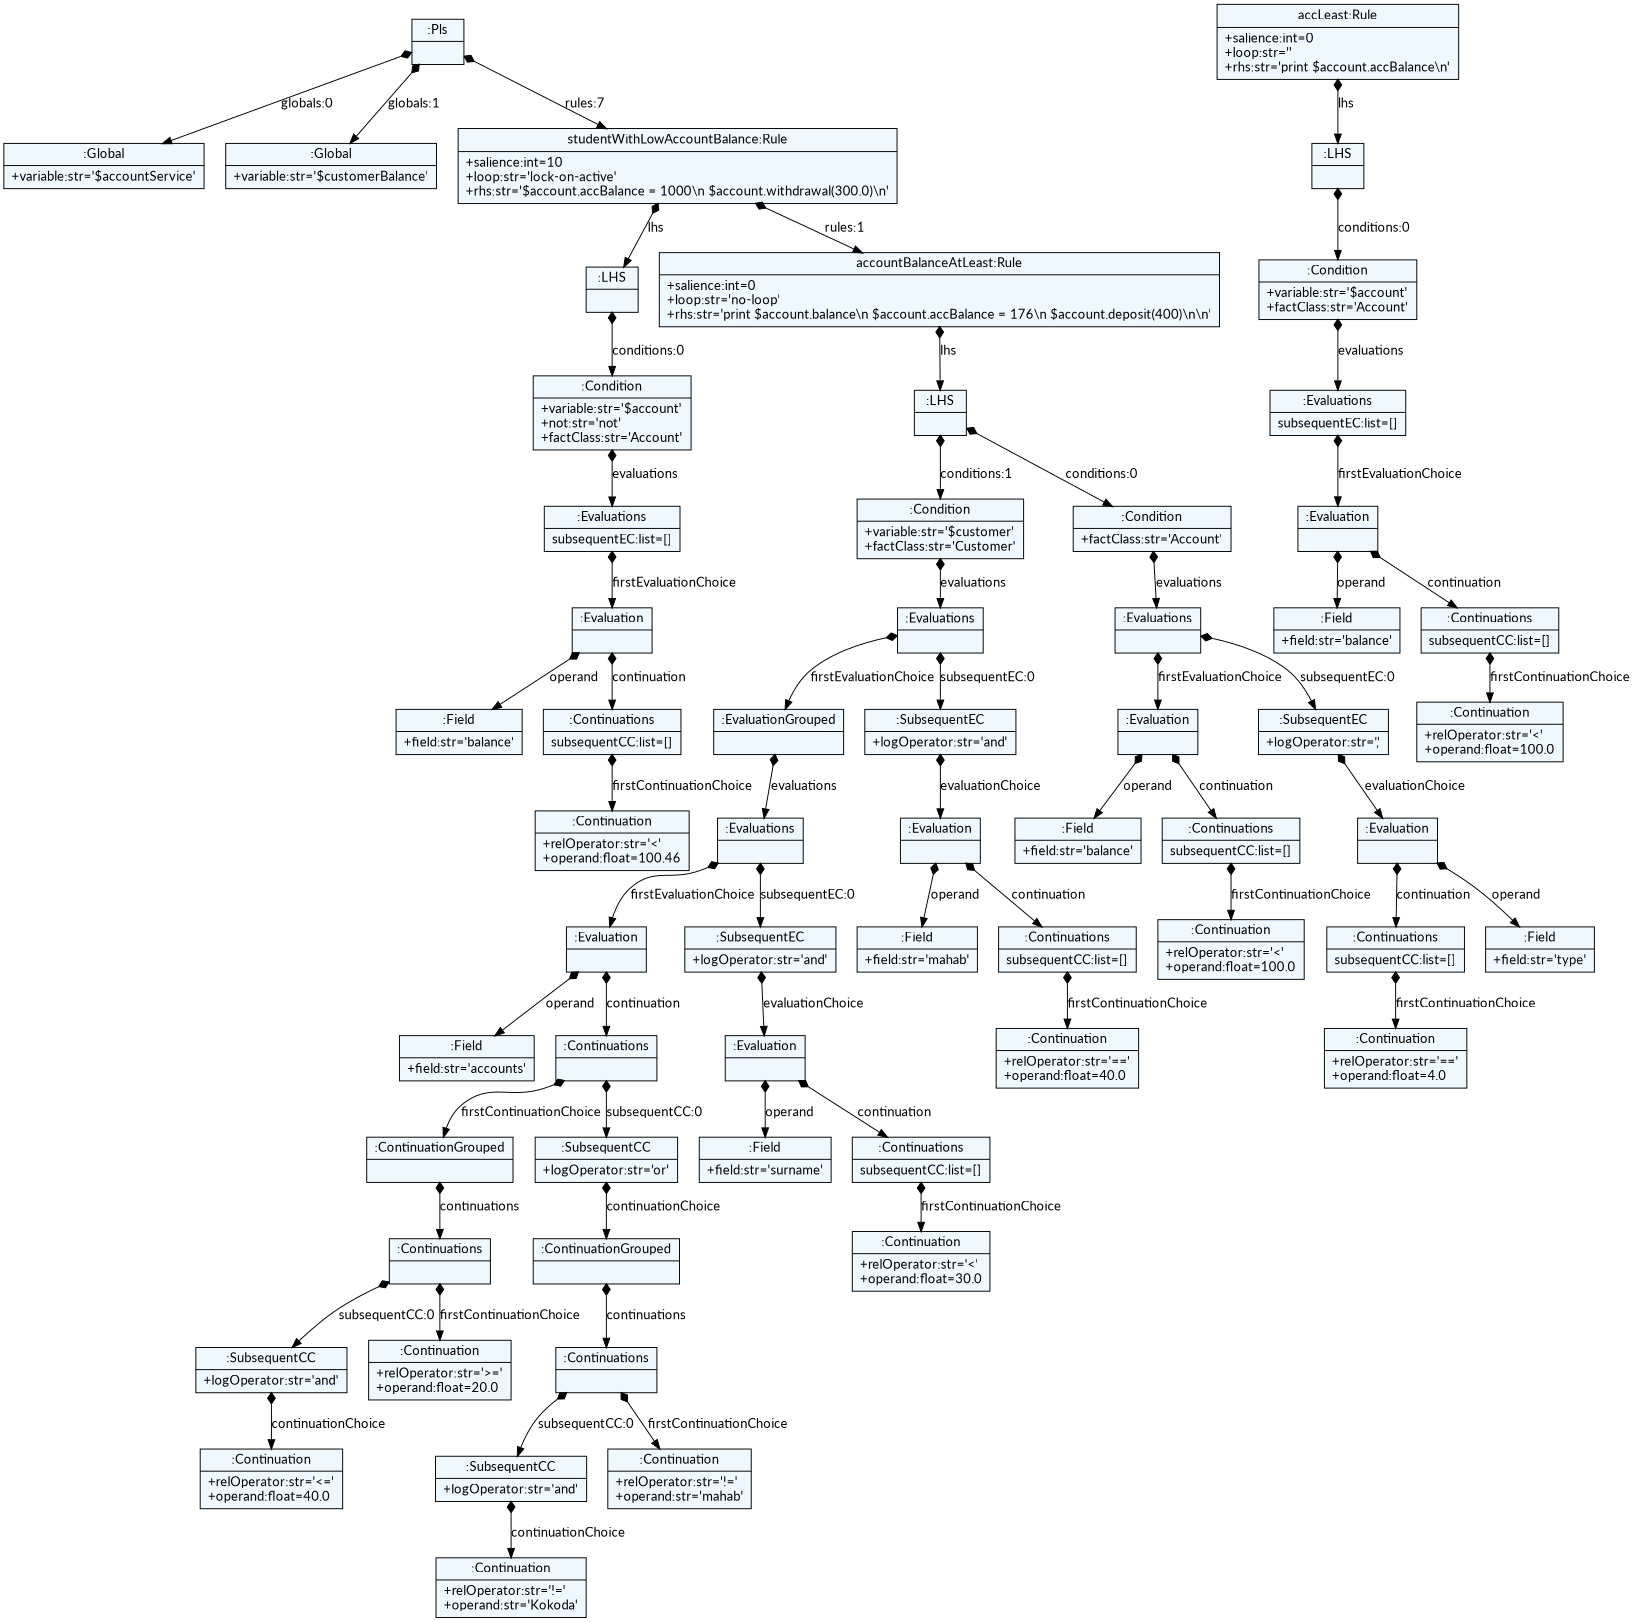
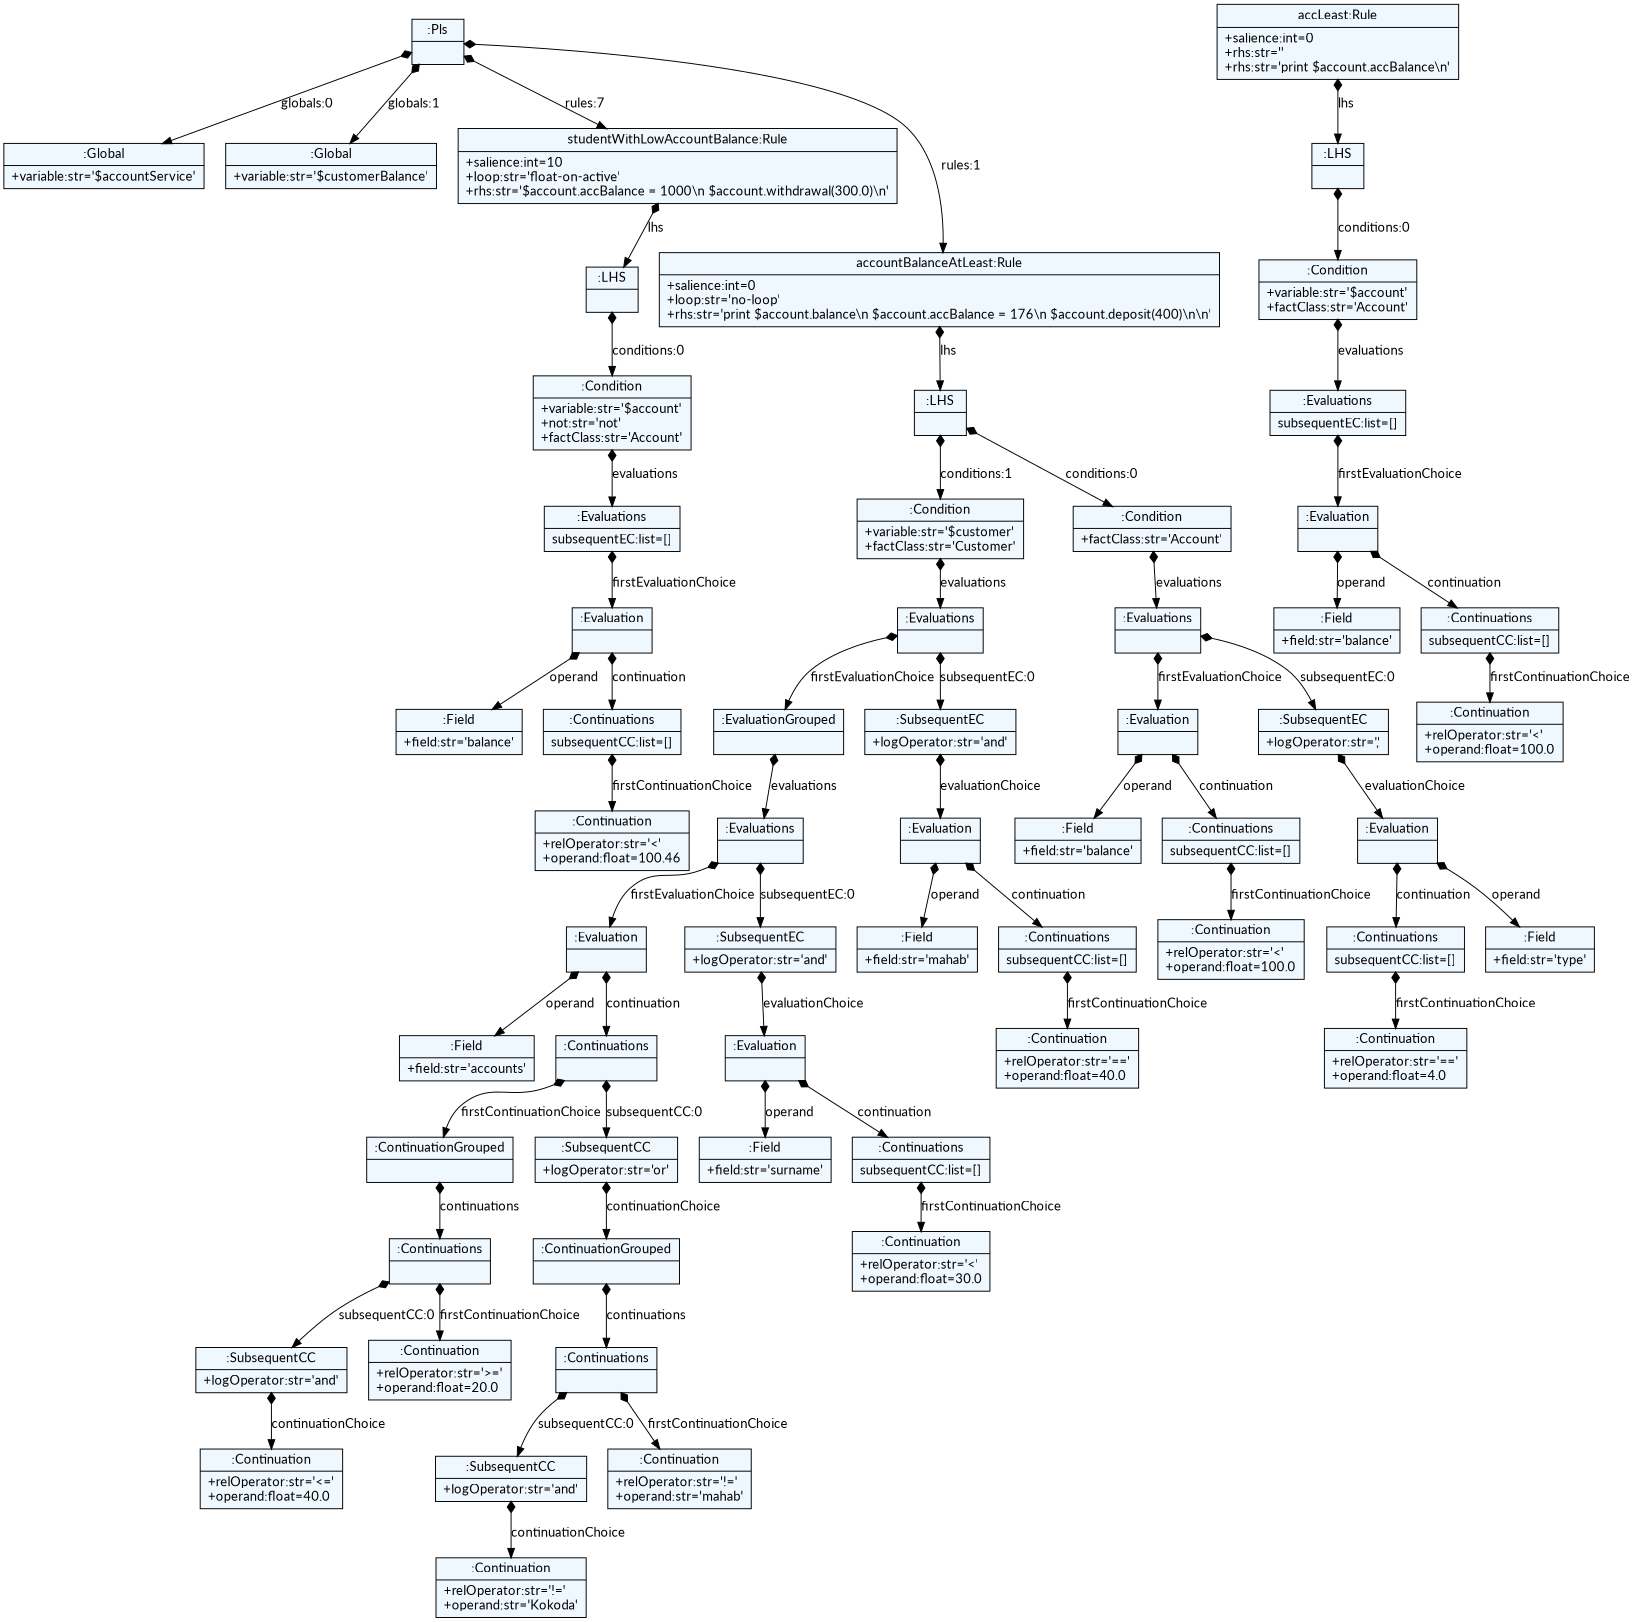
node "accLeast:Rule": text "+loop:str=''" -> "+rhs:str=''"
node "studentWithLowAccountBalance:Rule": text "+loop:str='lock-on-active'" -> "+loop:str='float-on-active'"
edge "studentWithLowAccountBalance:Rule" -- "accountBalanceAtLeast:Rule": now ":Pls" -- "accountBalanceAtLeast:Rule"
